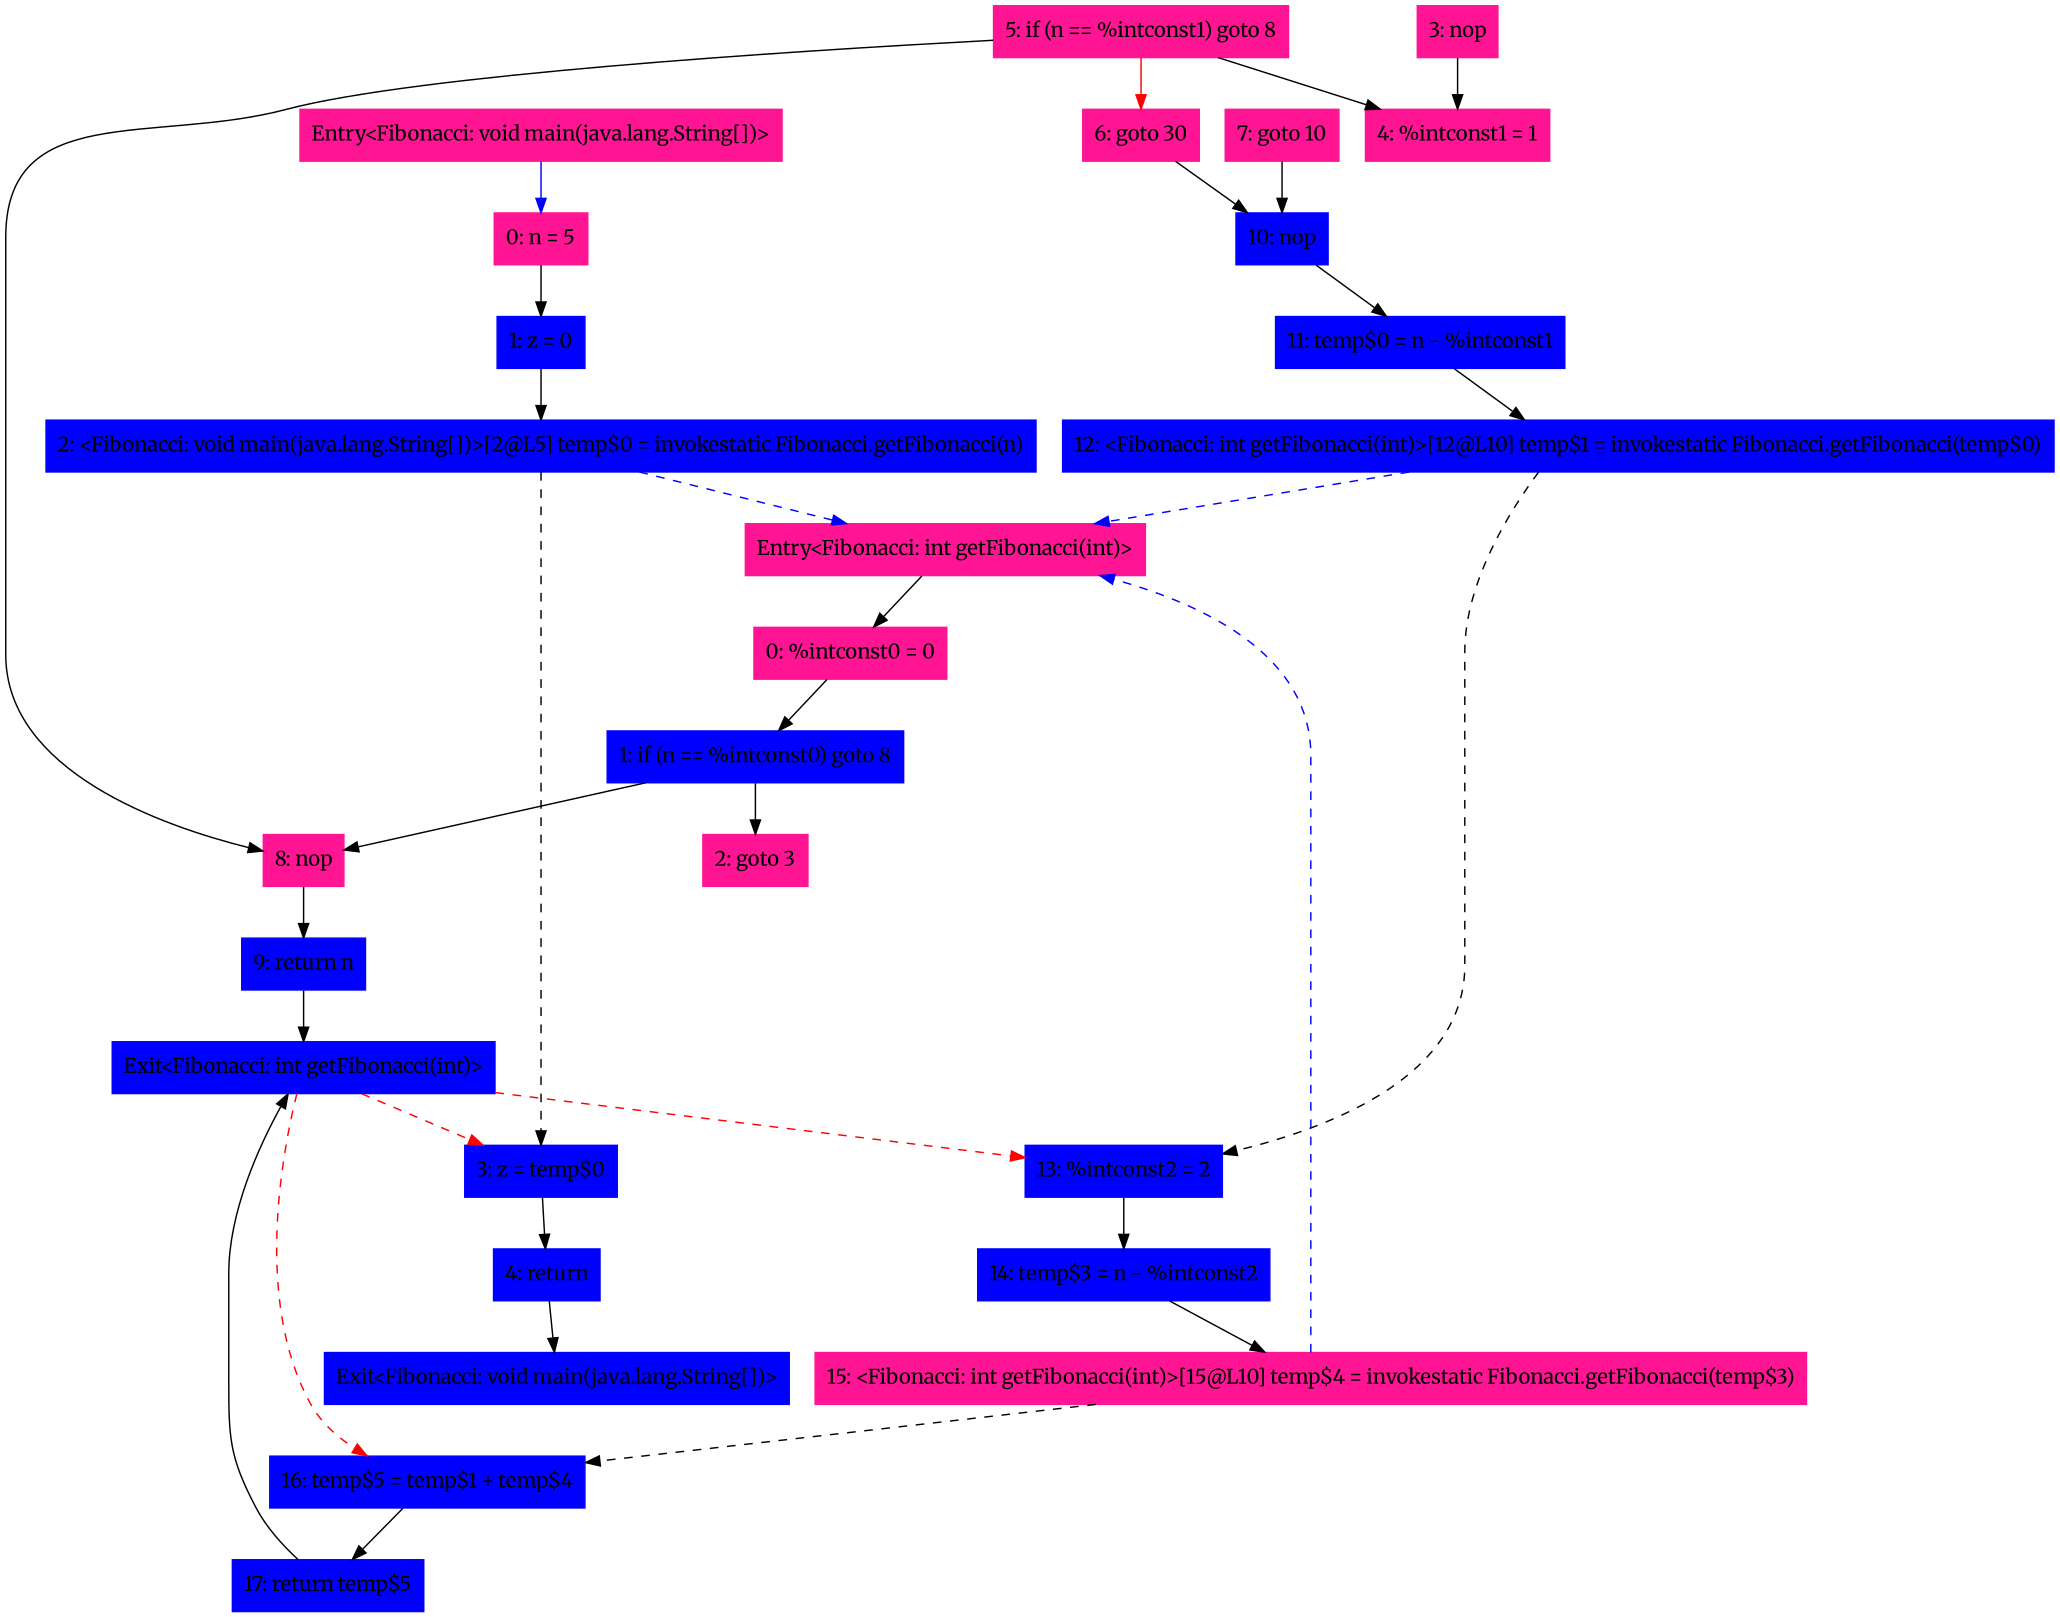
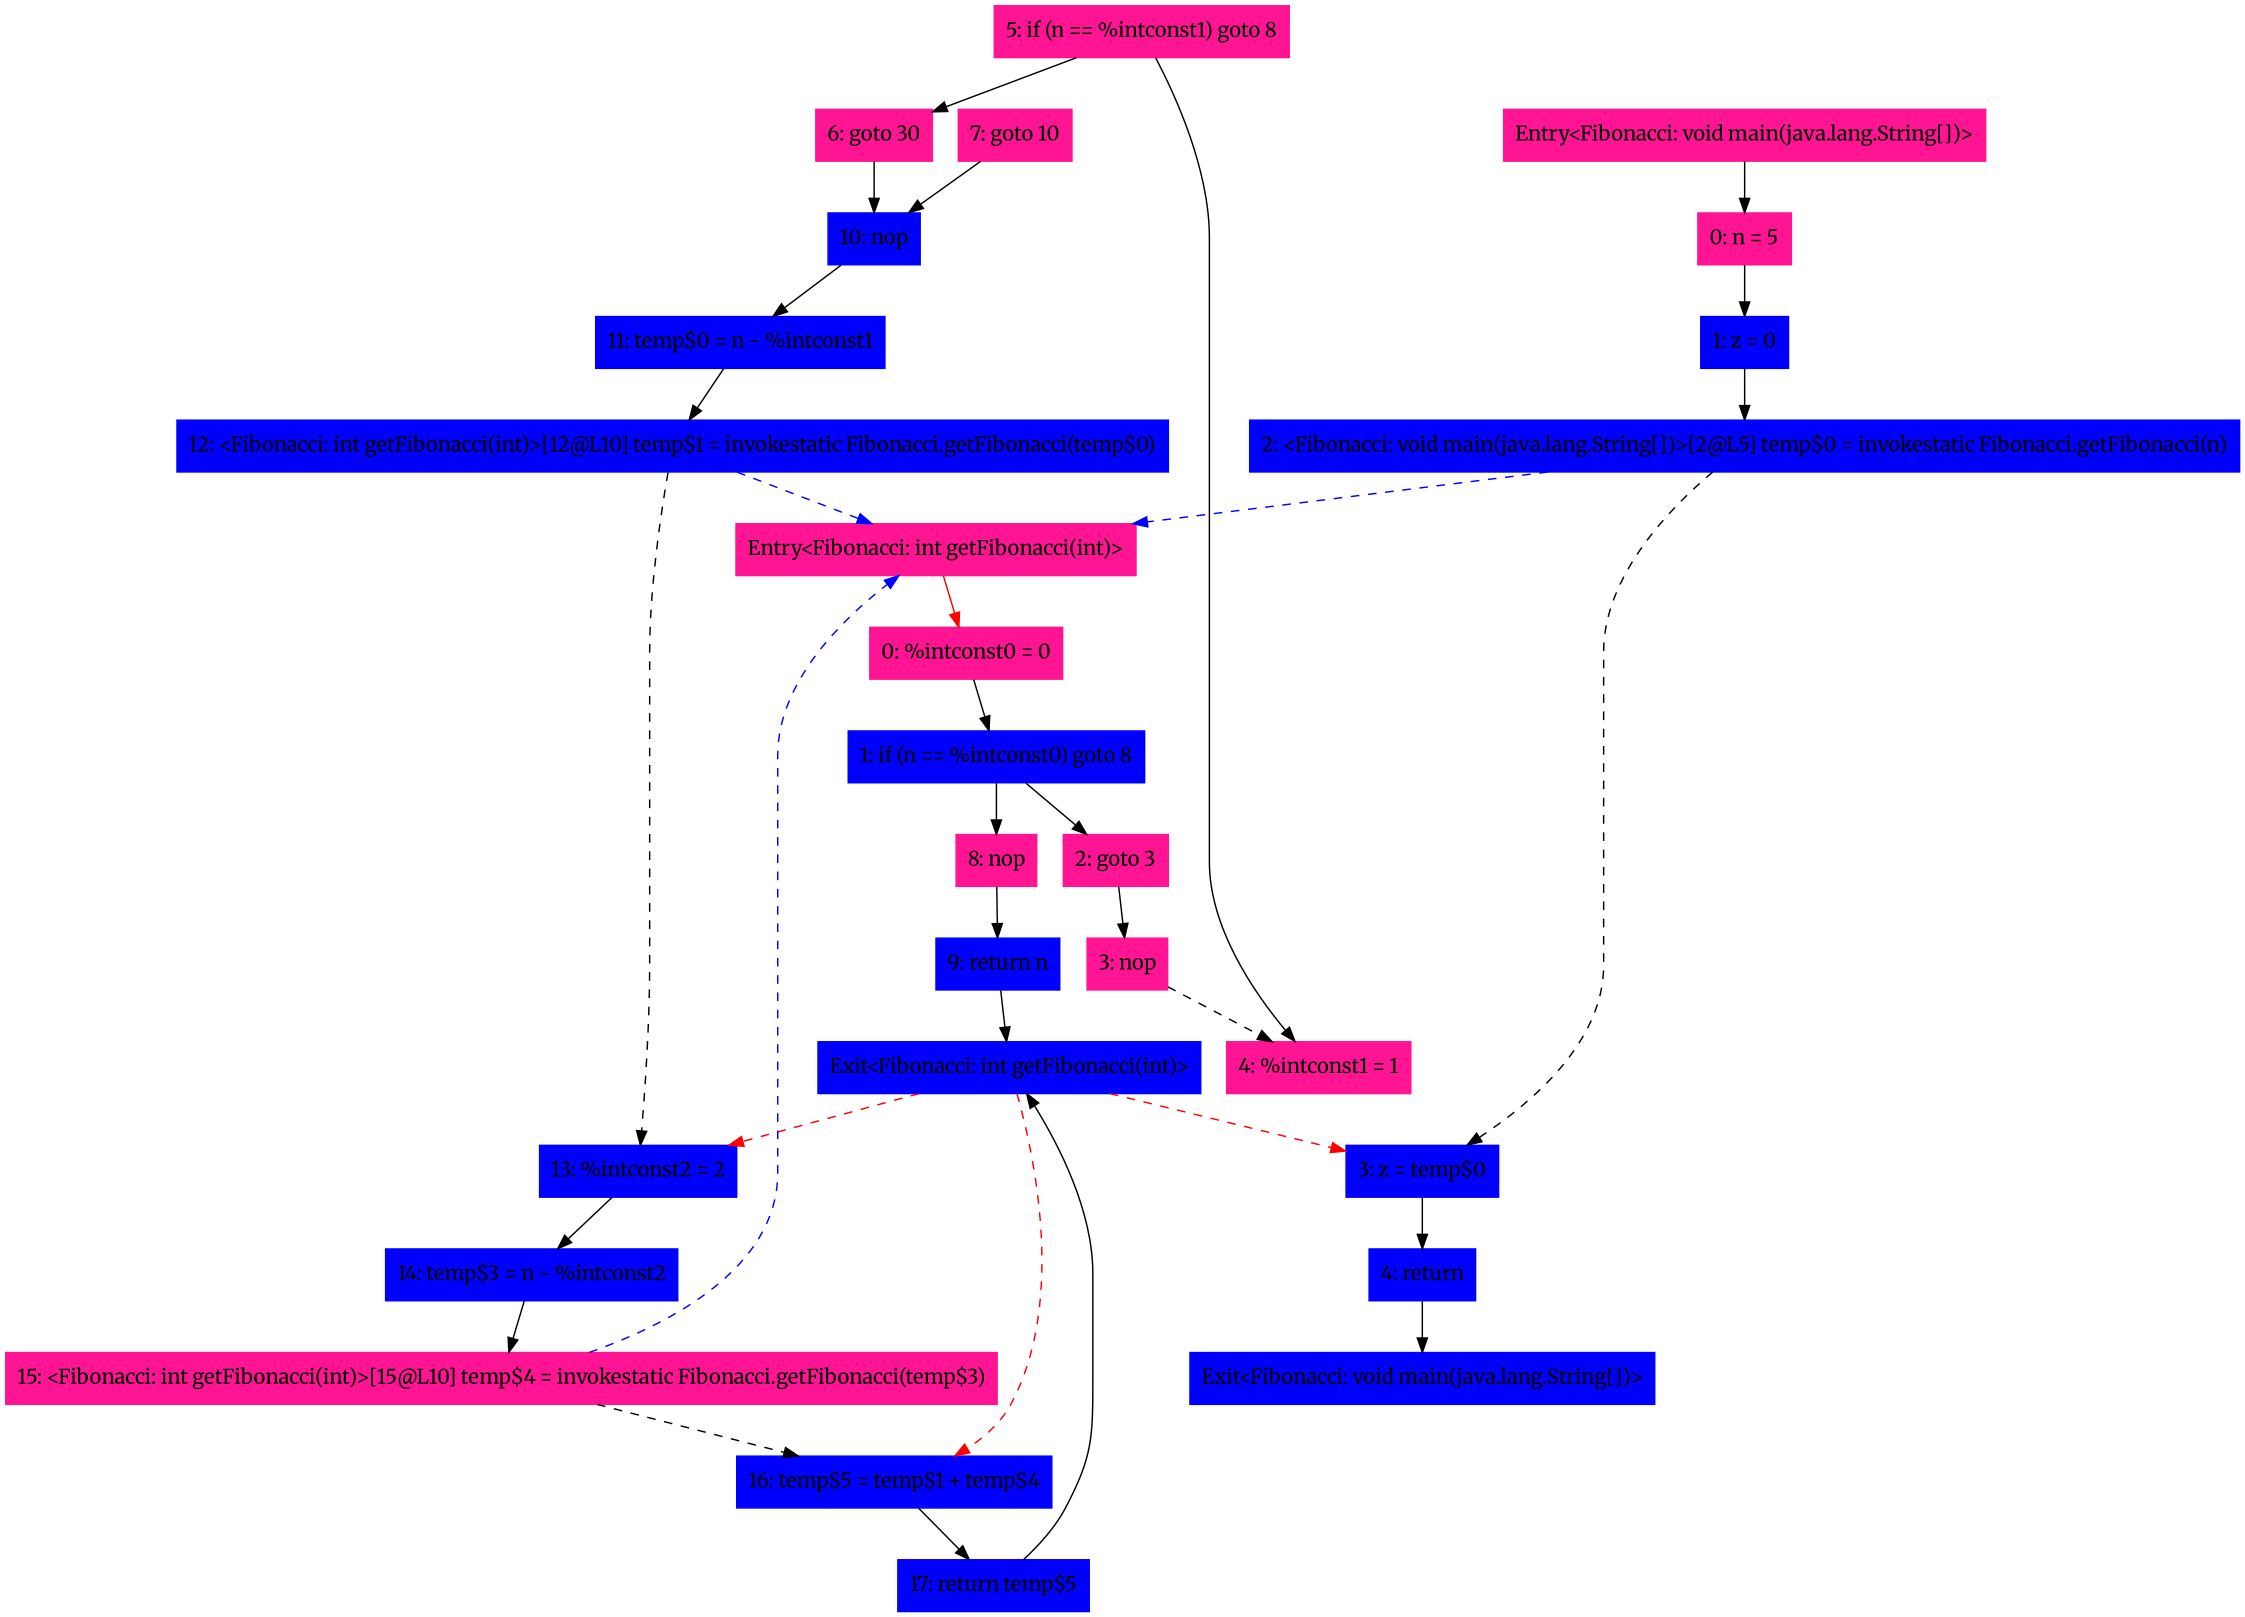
edge "5: if (n == %intconst1) goto 8" -> "6: goto 30": color red -> black
edge "3: nop" -> "4: %intconst1 = 1": style solid -> dashed
edge "5: if (n == %intconst1) goto 8" -> "8: nop": removed
edge "Entry<Fibonacci: void main(java.lang.String[])>" -> "0: n = 5": color blue -> black
edge "Entry<Fibonacci: int getFibonacci(int)>" -> "0: %intconst0 = 0": color black -> red
edge "2: goto 3" -> "3: nop": added
